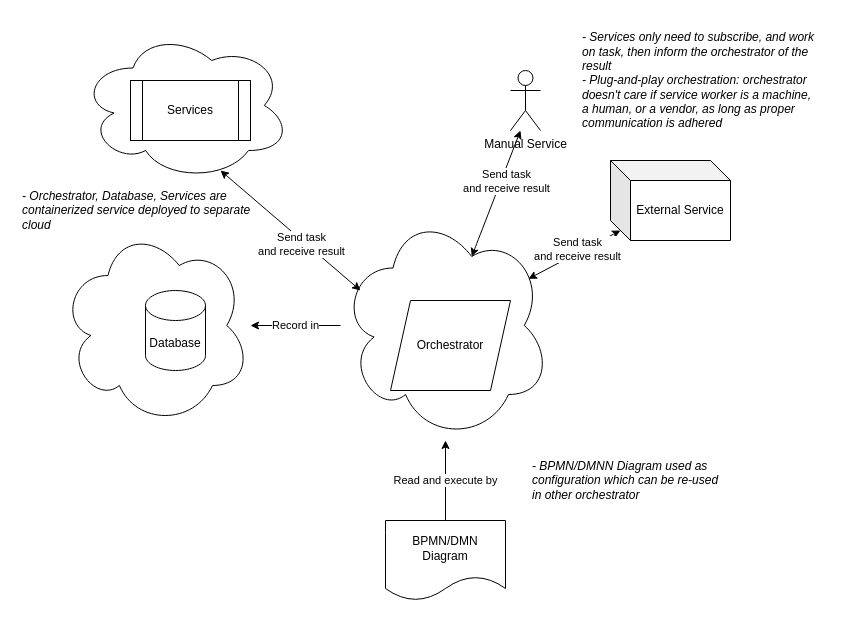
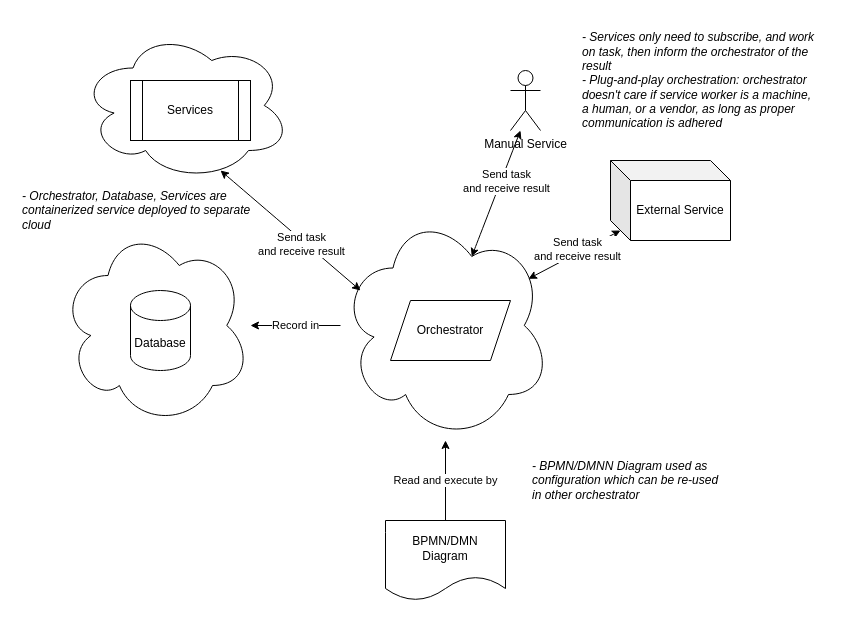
node "Database": moved (176, 331) -> (161, 331)
node "Orchestrator": size 120x90 -> 120x60
